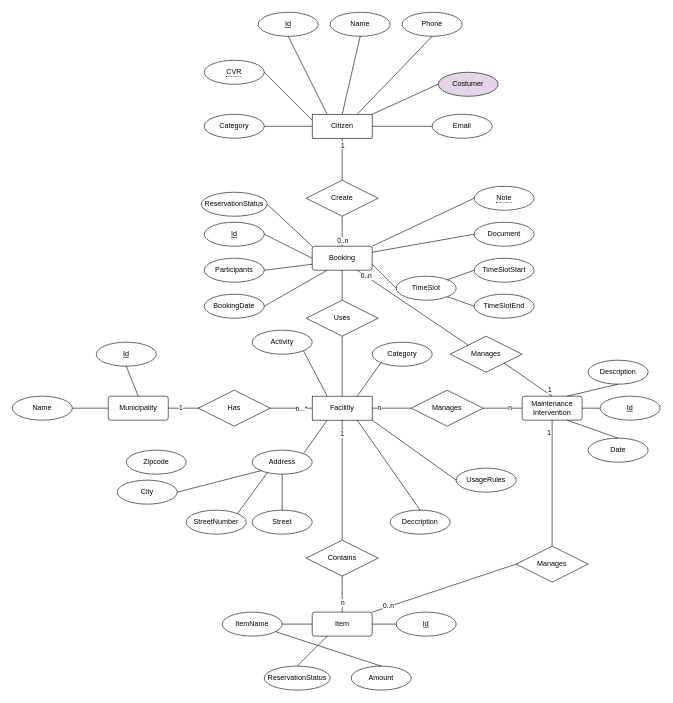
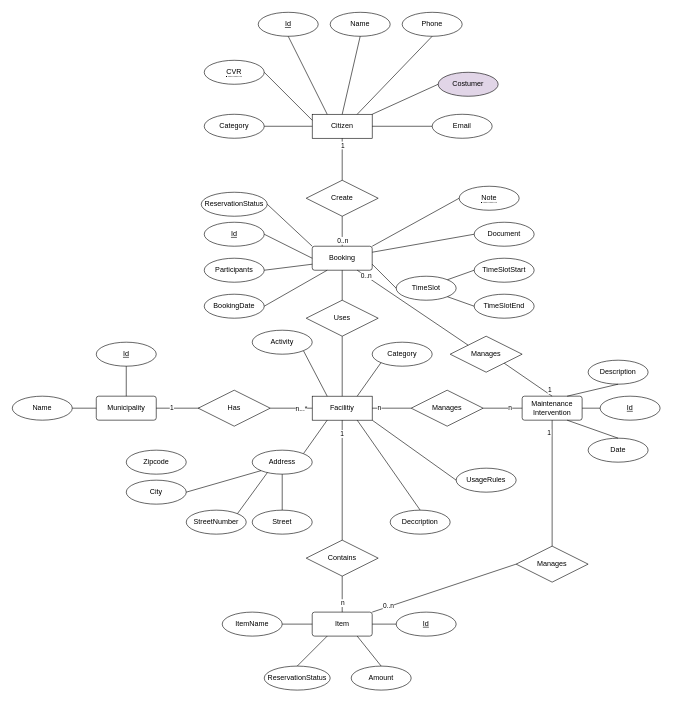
node "Note": moved (504, 198) -> (489, 198)
node "Municipality": moved (138, 408) -> (126, 408)
node "City": moved (147, 492) -> (156, 492)
edge "ItemName" -- "Amount": now "Item" -- "Amount"
